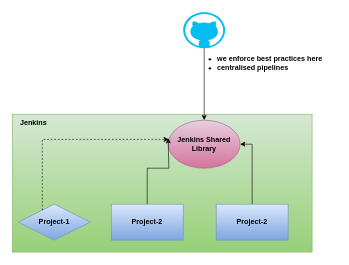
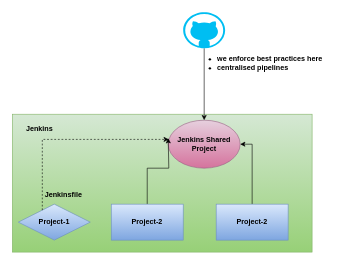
node "Jenkins": moved (33, 123) -> (39, 129)
node "Jenkins Shared Library": label "Jenkins Shared Library" -> "Jenkins Shared Project"
node "Jenkinsfile": added
